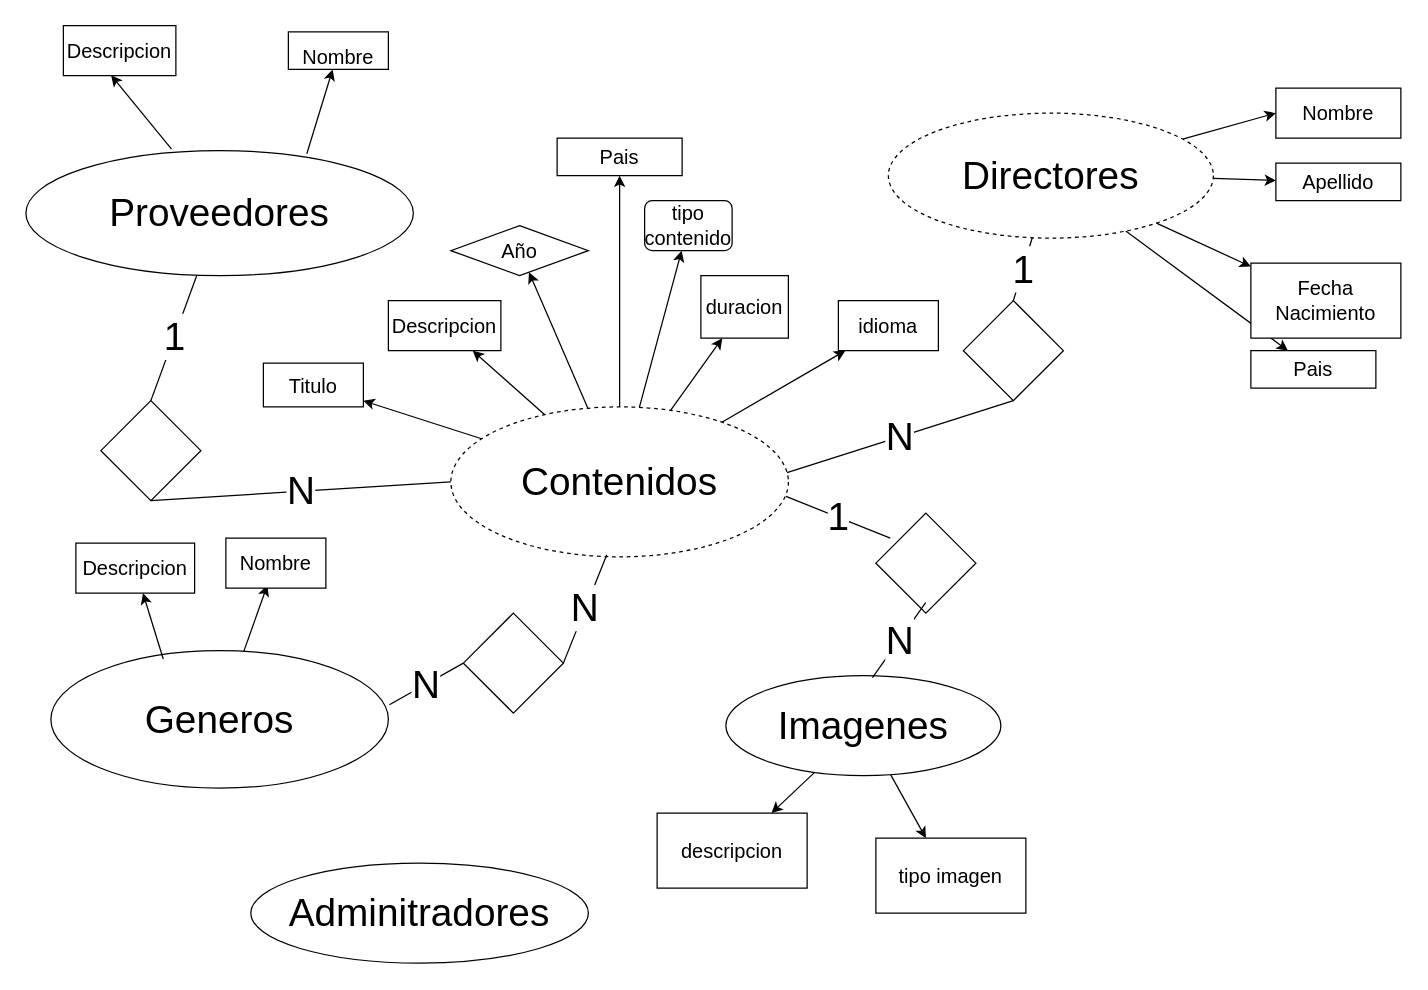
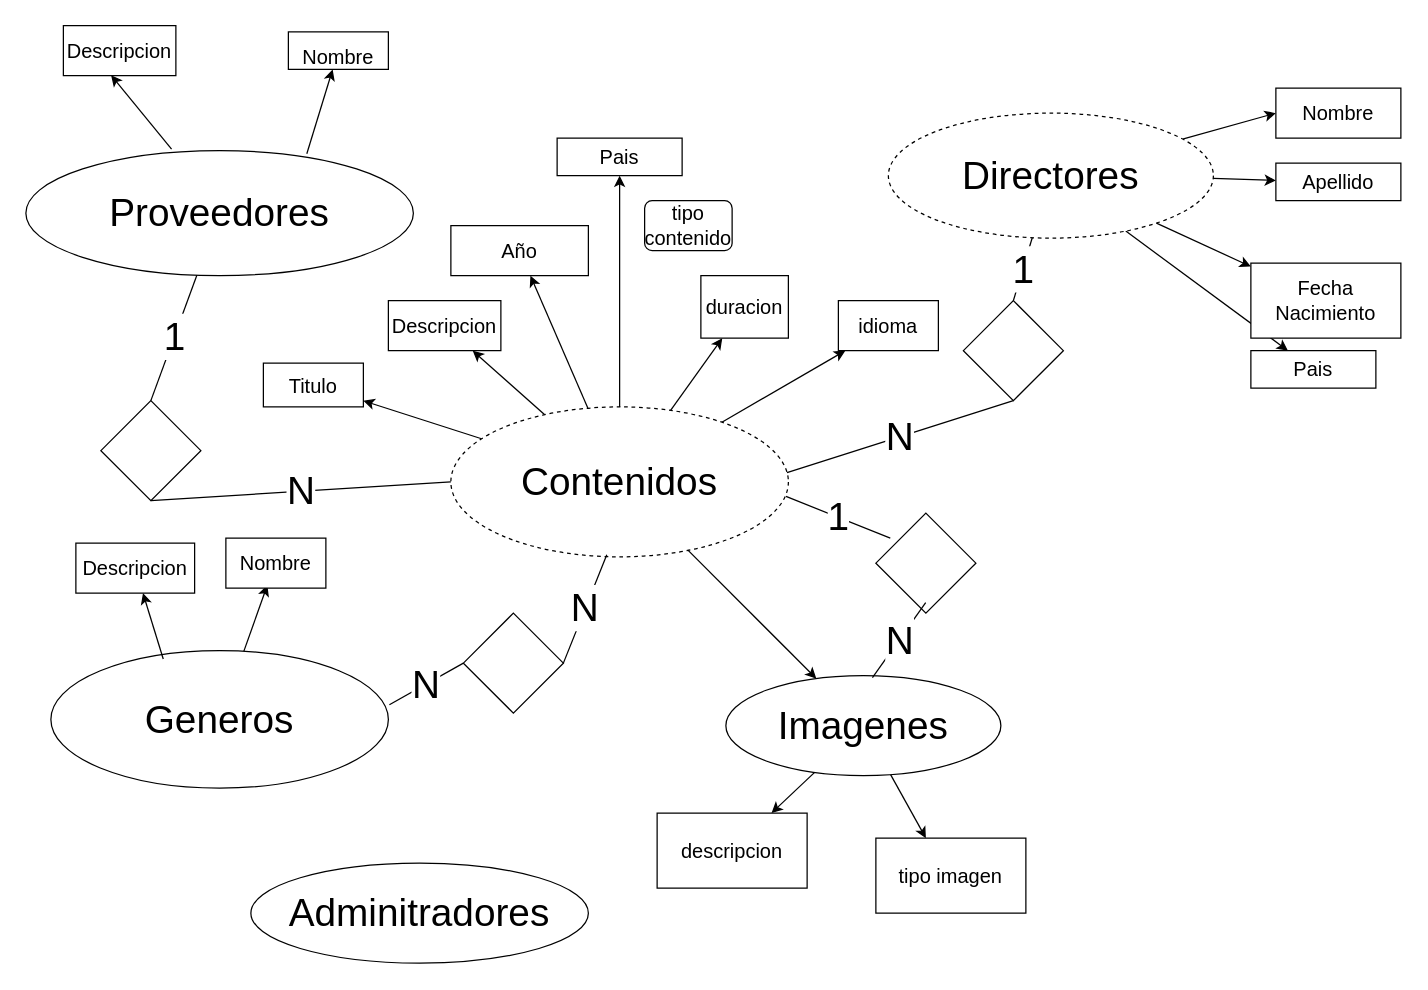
node "Año": shape diamond -> rectangle
edge "Contenidos" -> "tipo contenido": now "Contenidos" -> "Imagenes"
